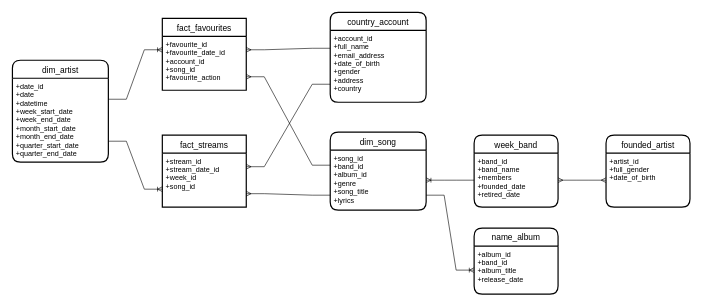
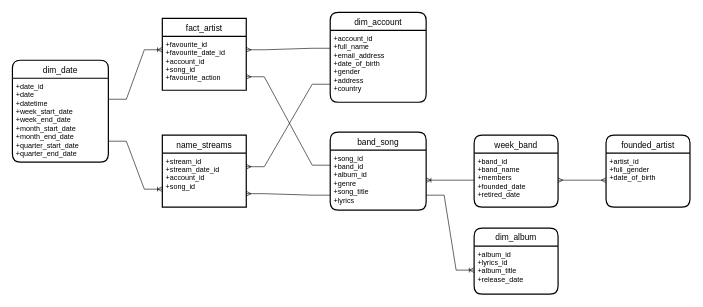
node "country_account": label "country_account" -> "dim_account"
node "fact_favourites": label "fact_favourites" -> "fact_artist"
node "dim_artist": label "dim_artist" -> "dim_date"
node "dim_song": label "dim_song" -> "band_song"
node "fact_streams": label "fact_streams" -> "name_streams"
node "+stream_id +stream_date_id +week_id +song_id": label "+stream_id +stream_date_id +week_id +song_id" -> "+stream_id +stream_date_id +account_id +song_id"
node "name_album": label "name_album" -> "dim_album"
node "+album_id +band_id +album_title +release_date": label "+album_id +band_id +album_title +release_date" -> "+album_id +lyrics_id +album_title +release_date"
